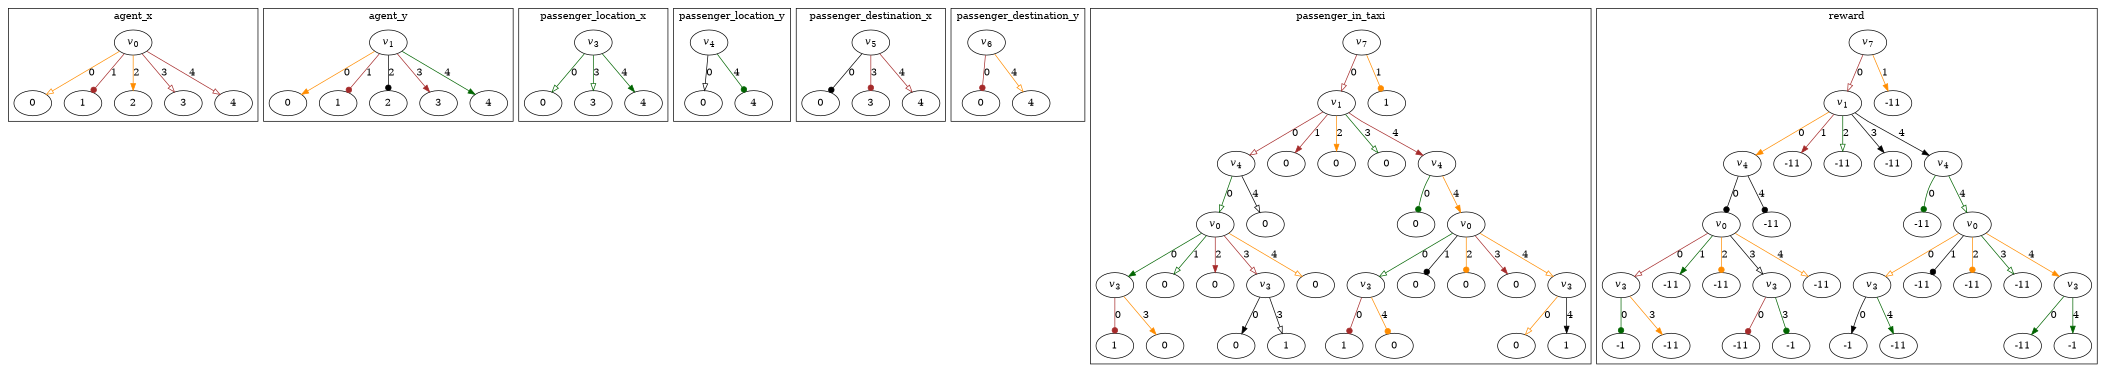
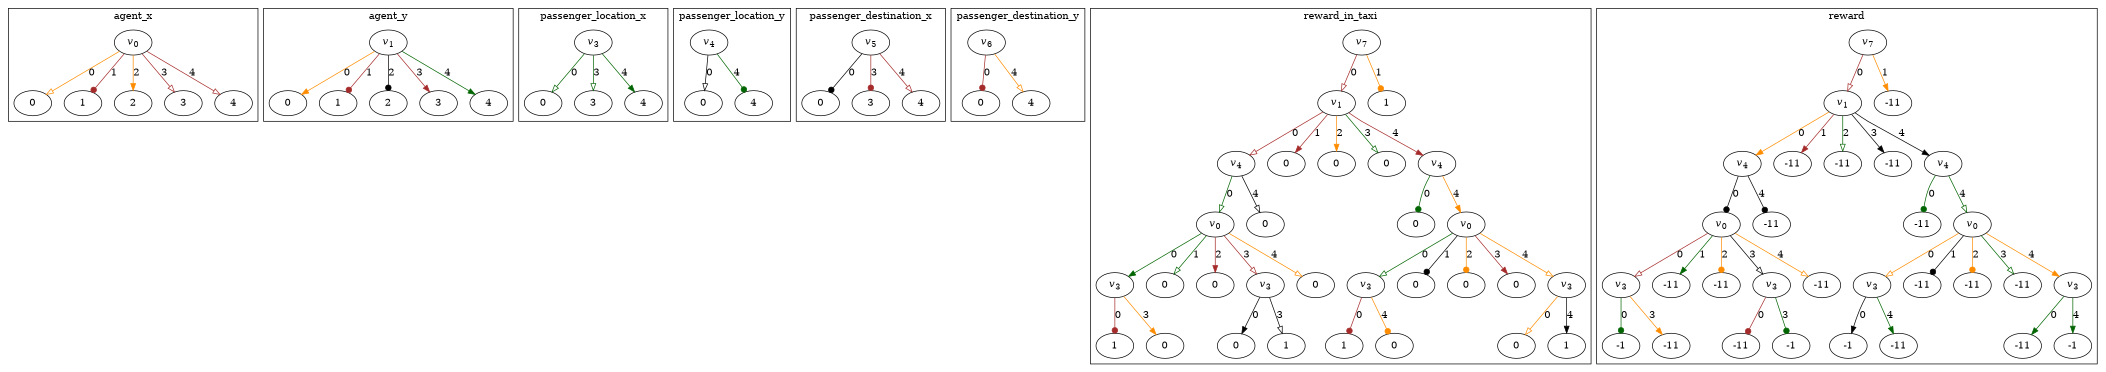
cluster "passenger_in_taxi": label "passenger_in_taxi" -> "reward_in_taxi"
